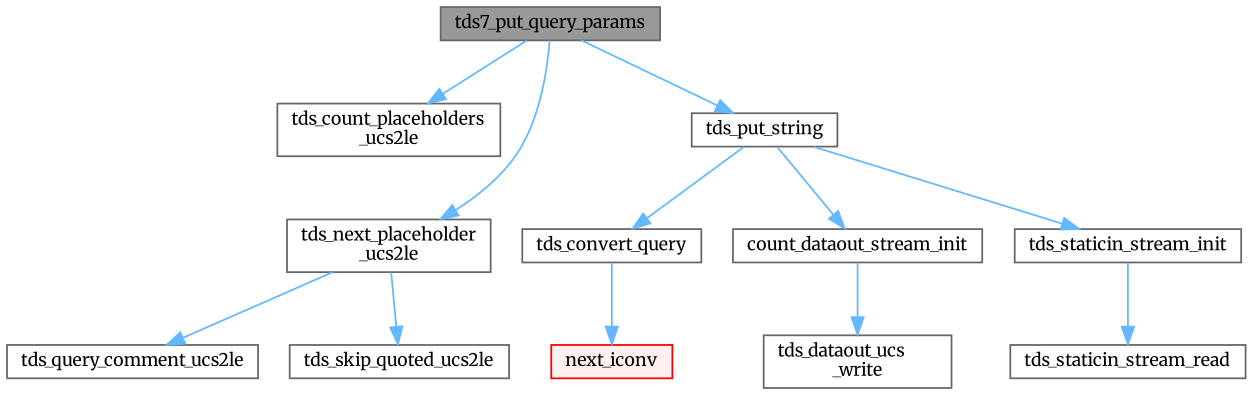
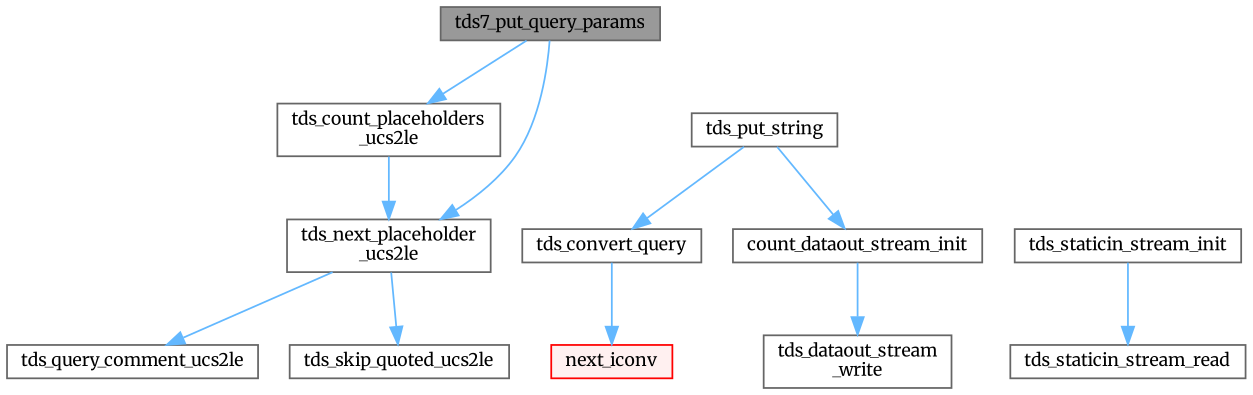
edge "tds7_put_query_params" -> "tds_put_string": removed
edge "tds_count_placeholders _ucs2le" -> "tds_next_placeholder _ucs2le": added
edge "tds_put_string" -> "tds_staticin_stream_init": removed
node "tds_dataout_ucs _write": label "tds_dataout_ucs _write" -> "tds_dataout_stream _write"
